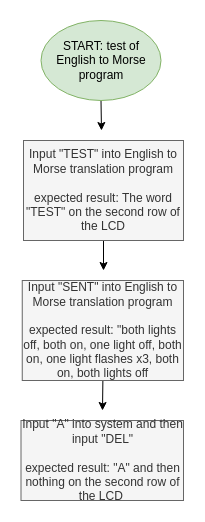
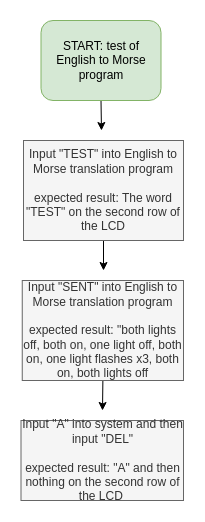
node "START: test of English to Morse program": shape ellipse -> rounded rectangle
